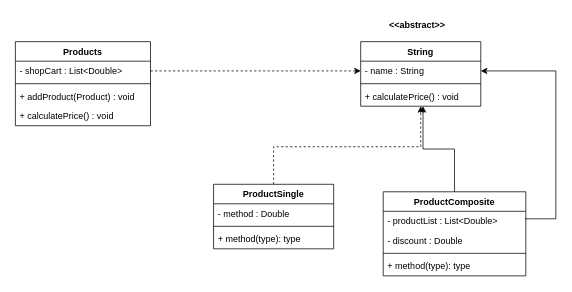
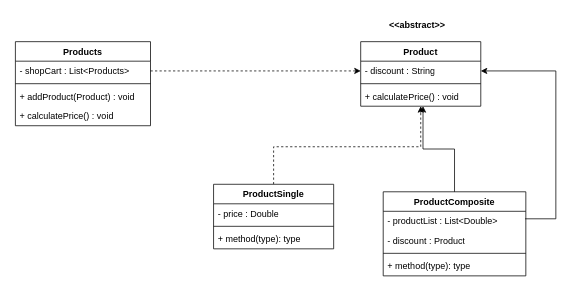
node "String": label "String" -> "Product"
node "- shopCart : List<Double>": label "- shopCart : List<Double>" -> "- shopCart : List<Products>"
node "- name : String": label "- name : String" -> "- discount : String"
node "- method : Double": label "- method : Double" -> "- price : Double"
node "- discount : Double": label "- discount : Double" -> "- discount : Product"
